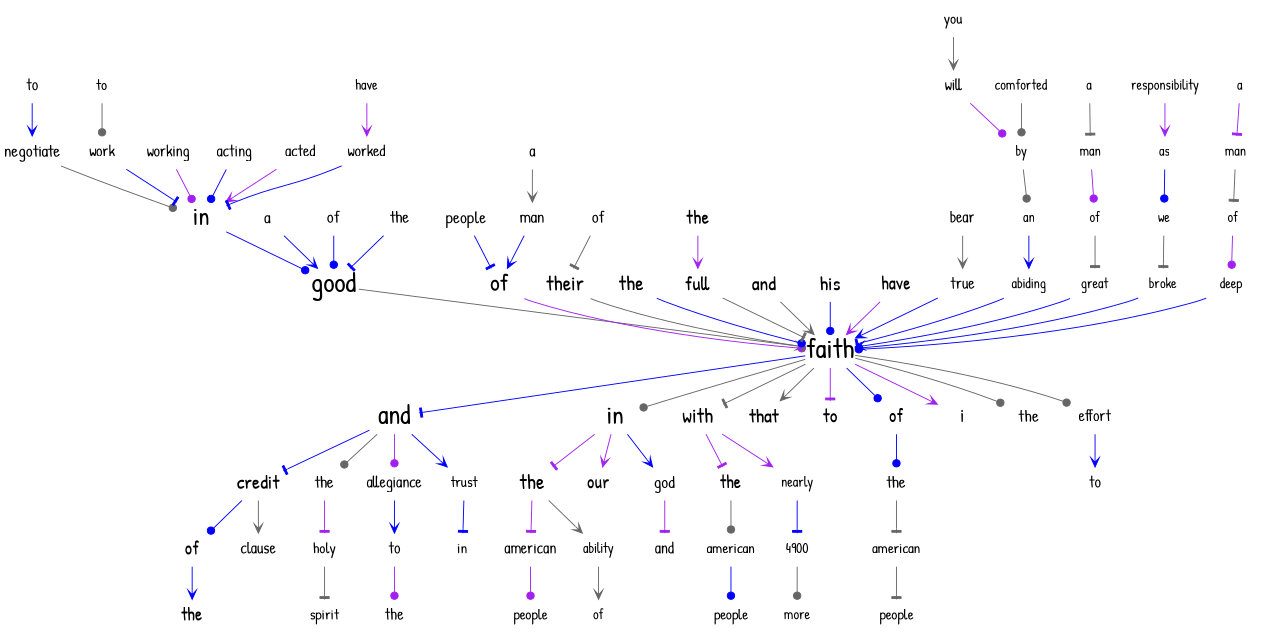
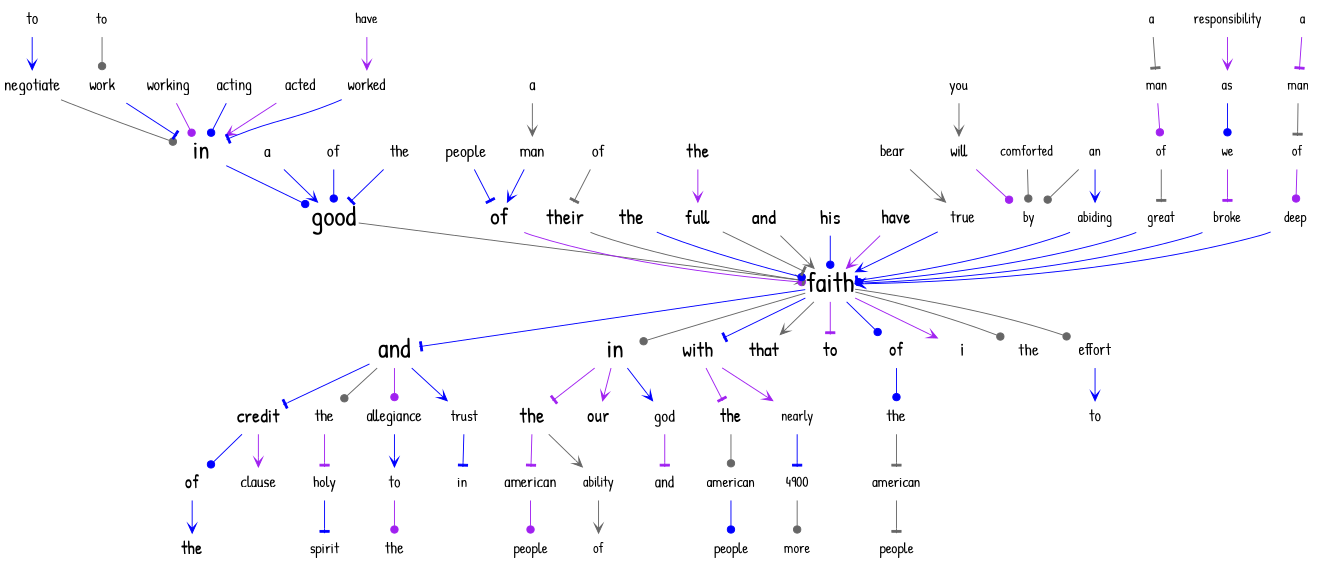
edge "by" -> "an": reversed
edge "we" -> "broke": color gray40 -> purple
edge "great" -> "faith": arrowhead vee -> dot
edge "broke" -> "faith": arrowhead dot -> vee
edge "deep" -> "faith": arrowhead dot -> vee
edge "faith" -> "with": color gray40 -> blue
edge "credit" -> "clause": color gray40 -> purple
edge "holy" -> "spirit": color gray40 -> blue
